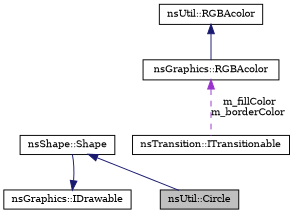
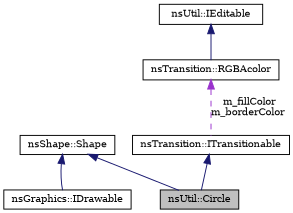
node "nsUtil::RGBAcolor": label "nsUtil::RGBAcolor" -> "nsUtil::IEditable"
node "nsGraphics::RGBAcolor": label "nsGraphics::RGBAcolor" -> "nsTransition::RGBAcolor"
edge "nsShape::Shape" -> "nsGraphics::IDrawable": reversed
edge "nsUtil::Circle" -> "nsTransition::ITransitionable": added
